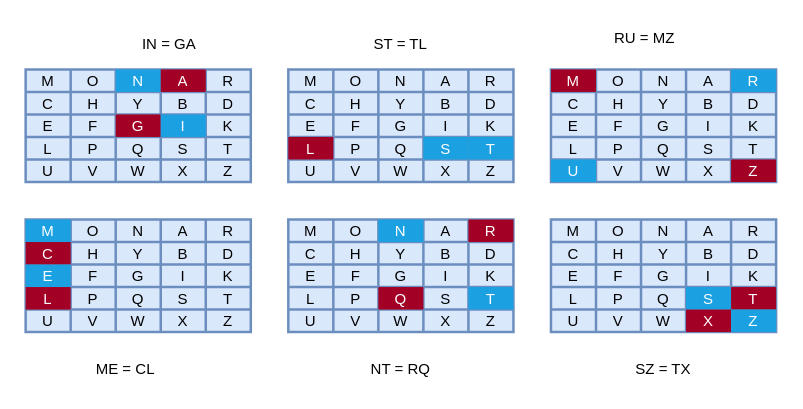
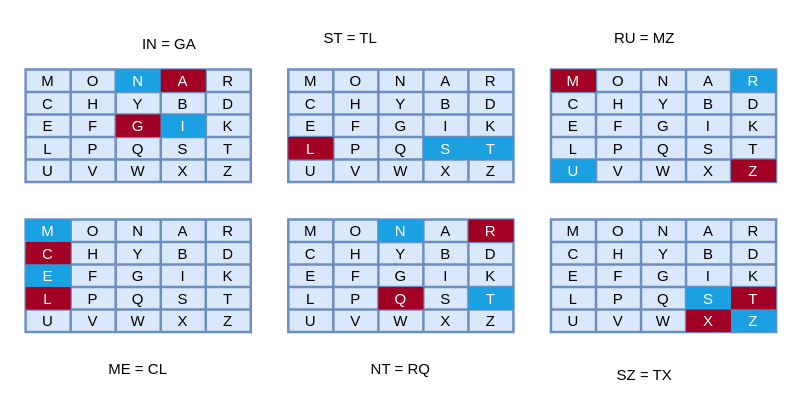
node "ST = TL": moved (401, 44) -> (351, 38)
node "ME = CL": moved (126, 369) -> (138, 369)
node "SZ = TX": moved (663, 369) -> (644, 376)
